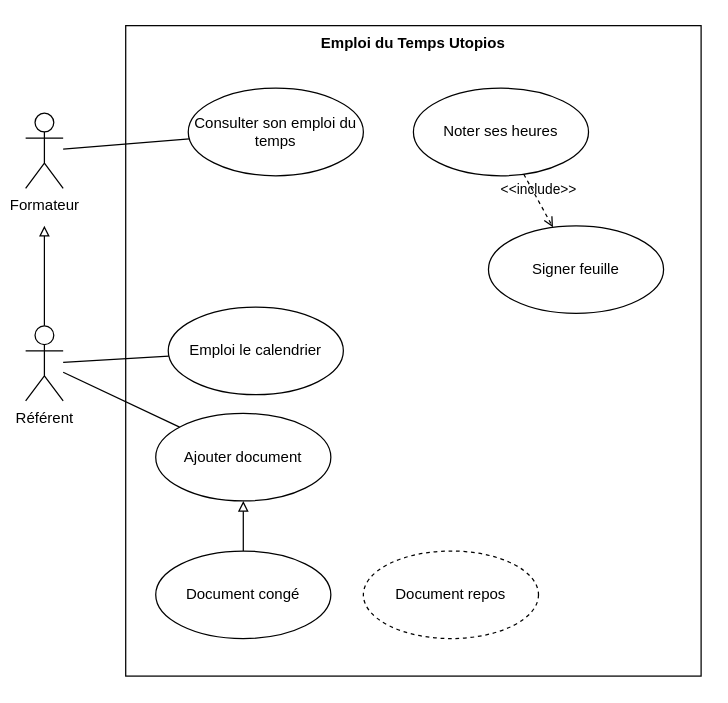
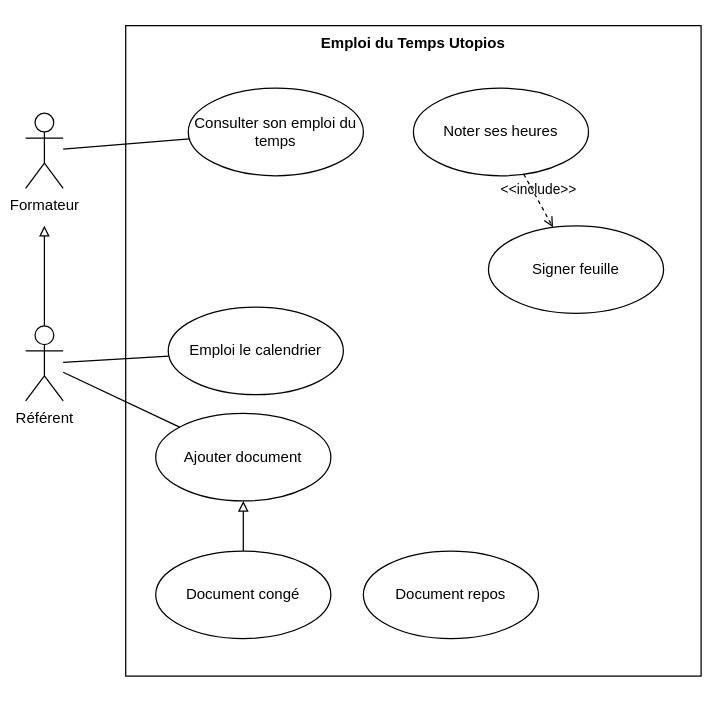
node "Document repos": style dashed -> solid
